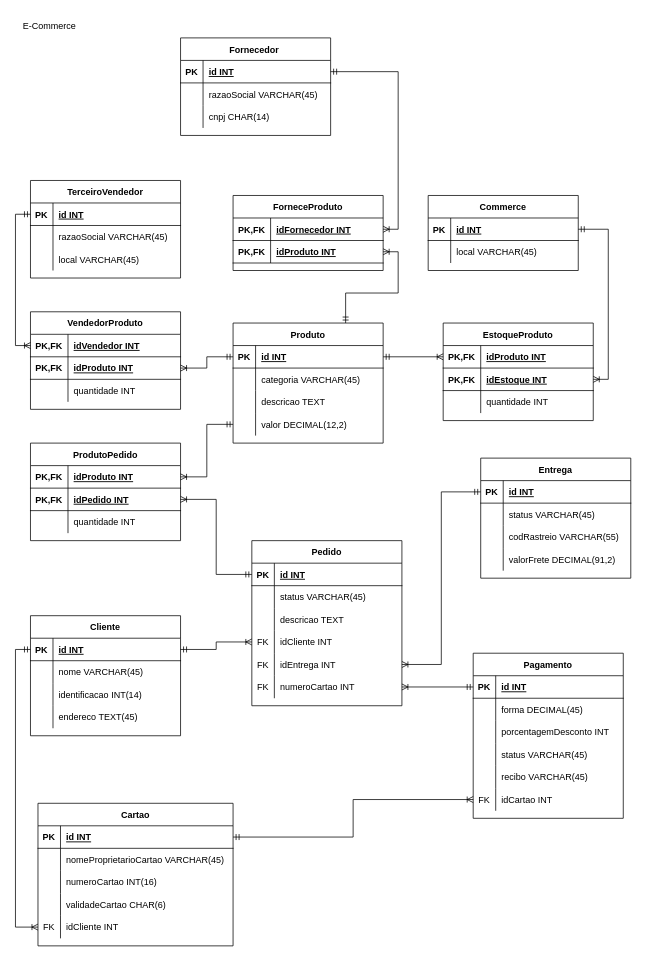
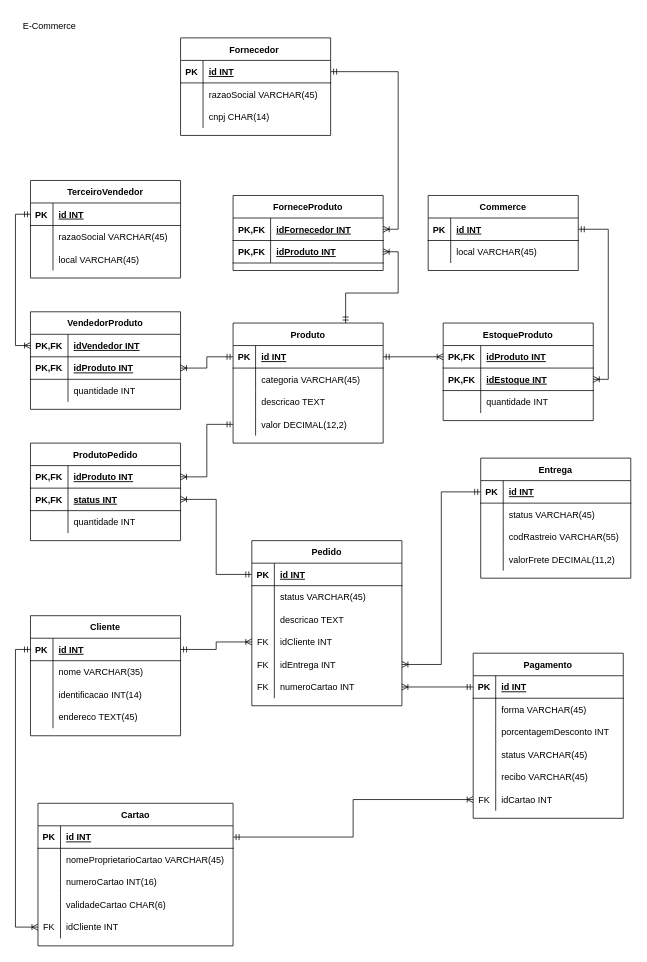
node "idPedido INT": label "idPedido INT" -> "status INT"
node "valorFrete DECIMAL(91,2)": label "valorFrete DECIMAL(91,2)" -> "valorFrete DECIMAL(11,2)"
node "nome VARCHAR(45)": label "nome VARCHAR(45)" -> "nome VARCHAR(35)"
node "forma DECIMAL(45)": label "forma DECIMAL(45)" -> "forma VARCHAR(45)"
